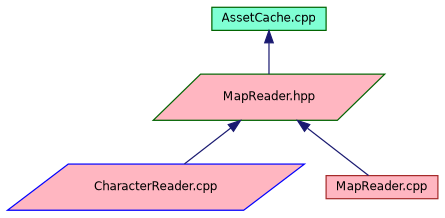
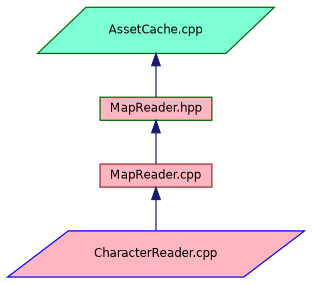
node "AssetCache.cpp": shape box -> parallelogram
node "MapReader.hpp": shape parallelogram -> box
edge "CharacterReader.cpp" -> "MapReader.hpp": now "CharacterReader.cpp" -> "MapReader.cpp"
